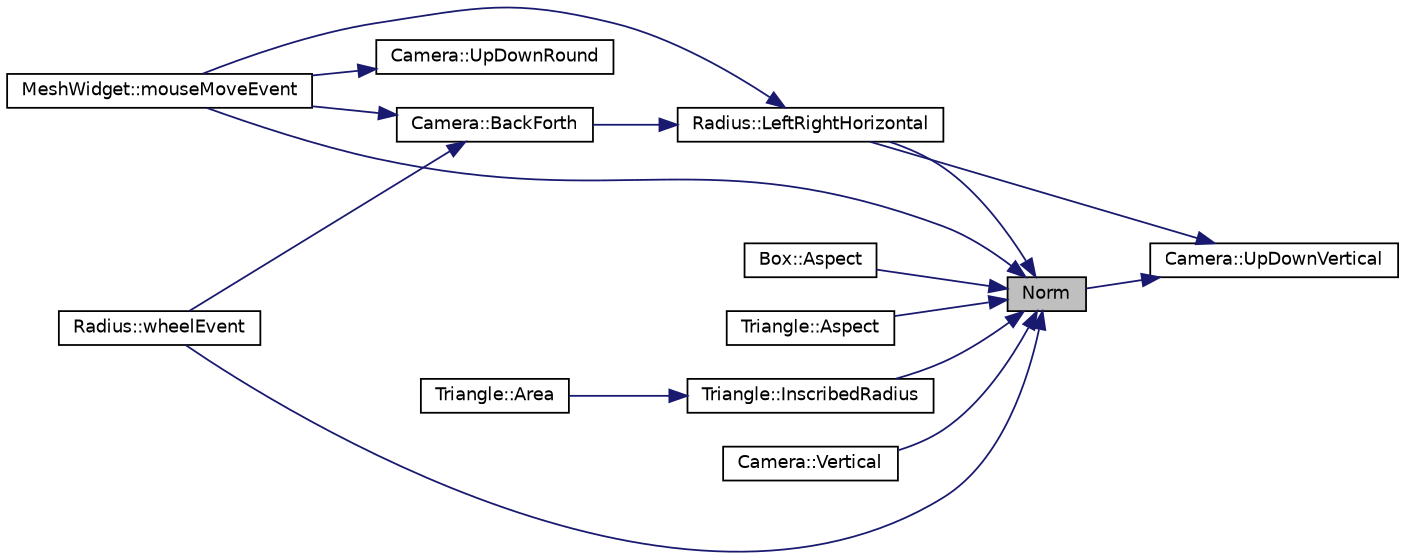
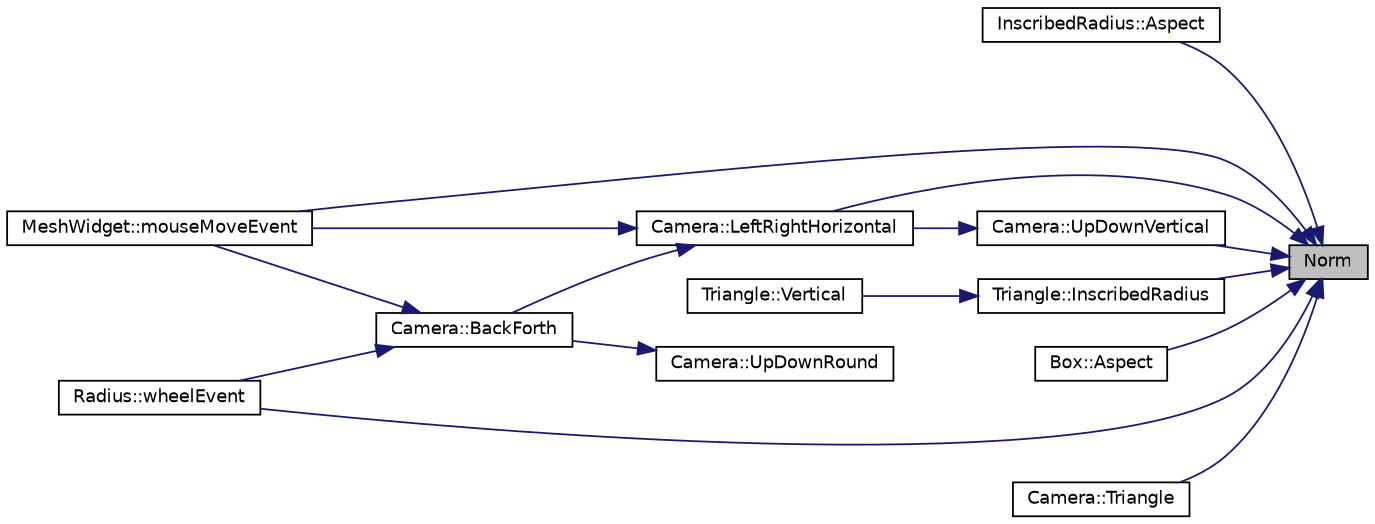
edge "MeshWidget::mouseMoveEvent" -> "Camera::UpDownRound": now "Camera::BackForth" -> "Camera::UpDownRound"
node "Radius::LeftRightHorizontal": label "Radius::LeftRightHorizontal" -> "Camera::LeftRightHorizontal"
edge "Norm" -> "Camera::UpDownVertical": reversed
node "Triangle::Aspect": label "Triangle::Aspect" -> "InscribedRadius::Aspect"
node "Triangle::Area": label "Triangle::Area" -> "Triangle::Vertical"
node "Camera::Vertical": label "Camera::Vertical" -> "Camera::Triangle"
